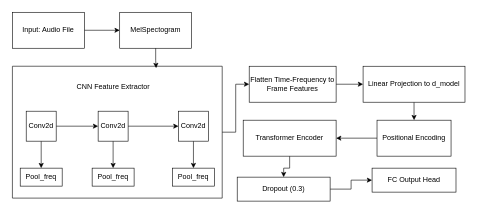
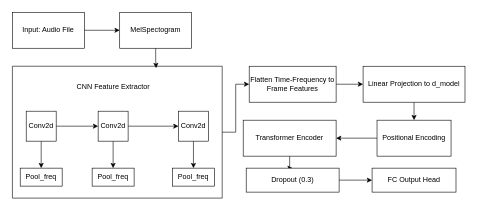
node "Dropout (0.3)": moved (284, 189) -> (293, 180)
